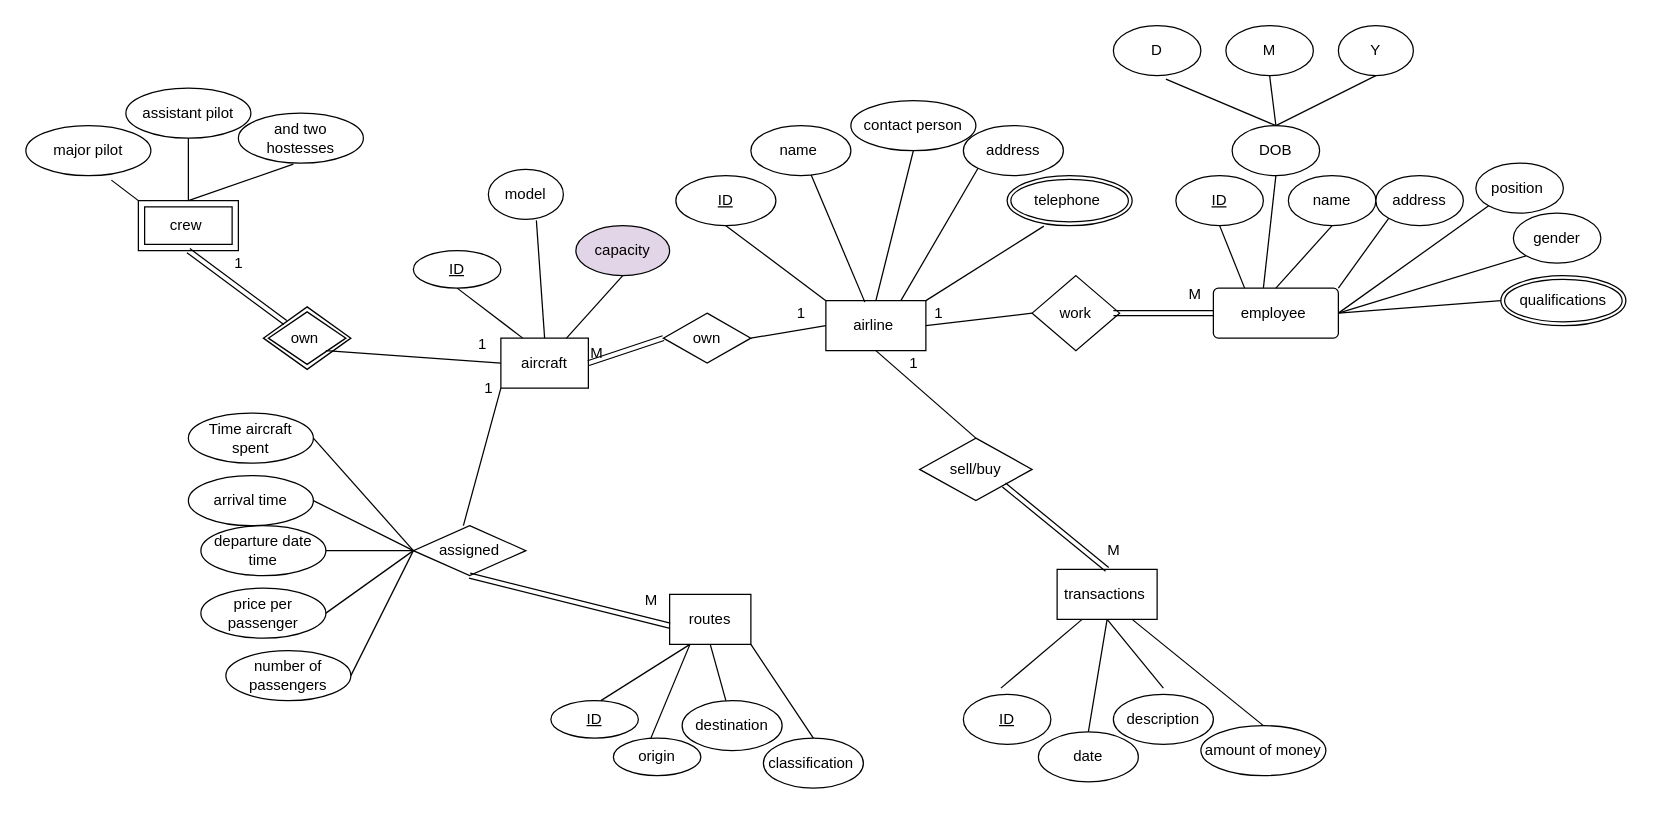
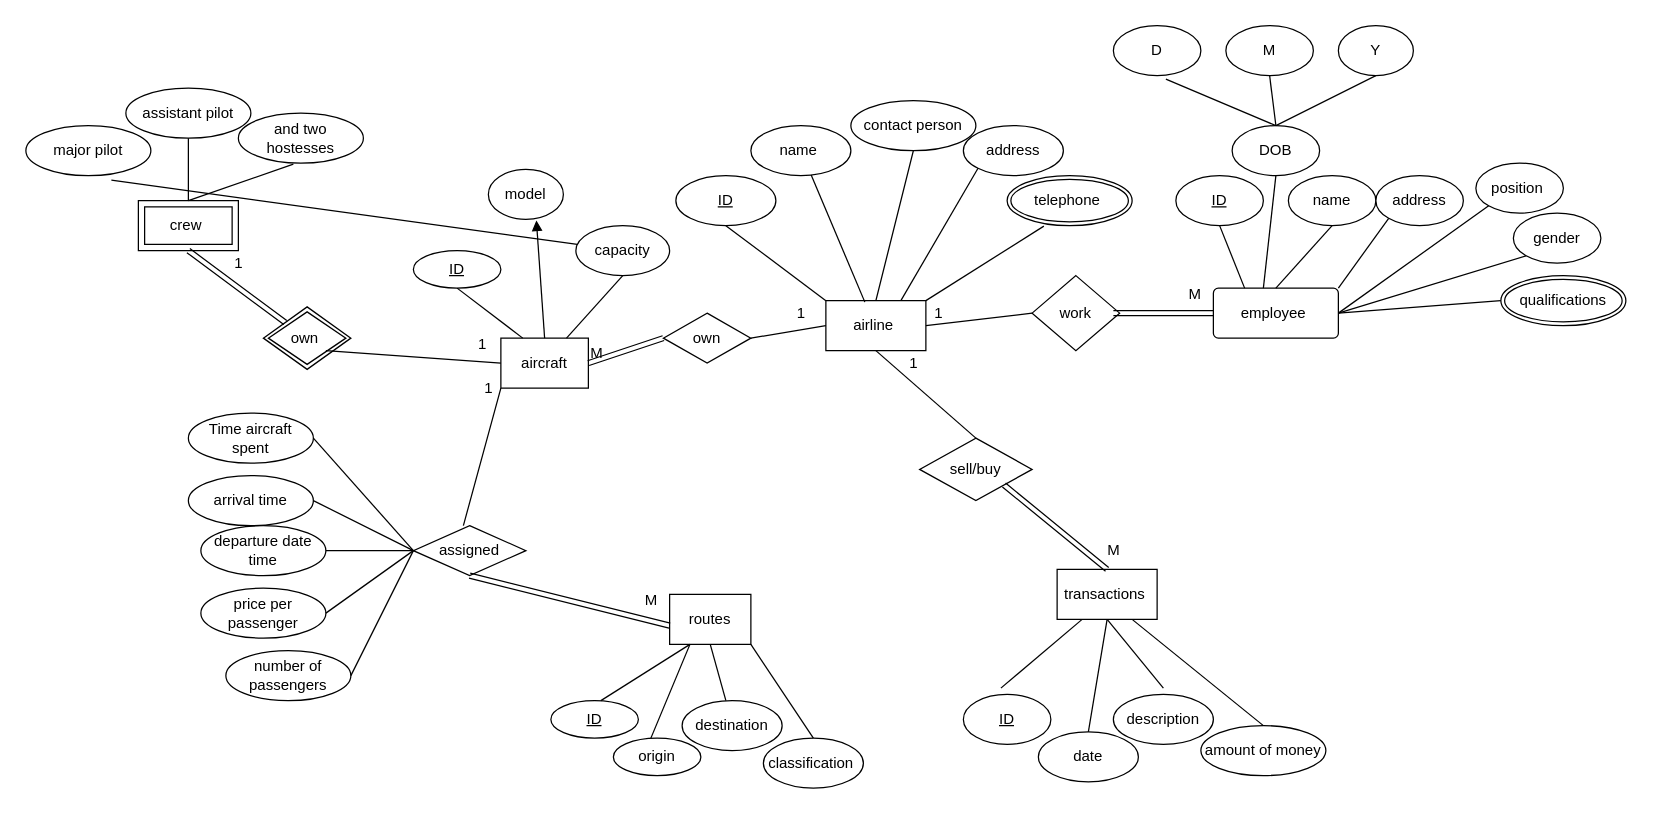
edge "major pilot" -- "crew": now "major pilot" -- "capacity"
edge "model" -- "aircraft": arrowhead none -> block
node "capacity": fillcolor #e1d5e7 -> #ffffff
